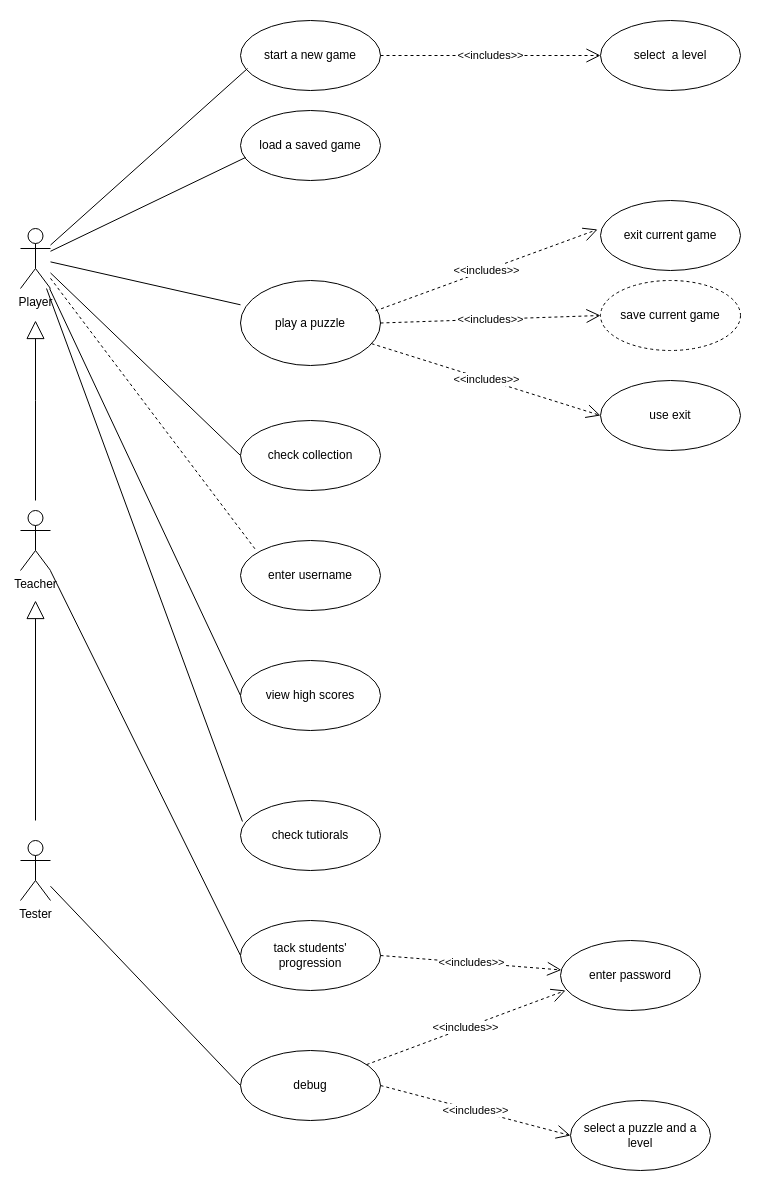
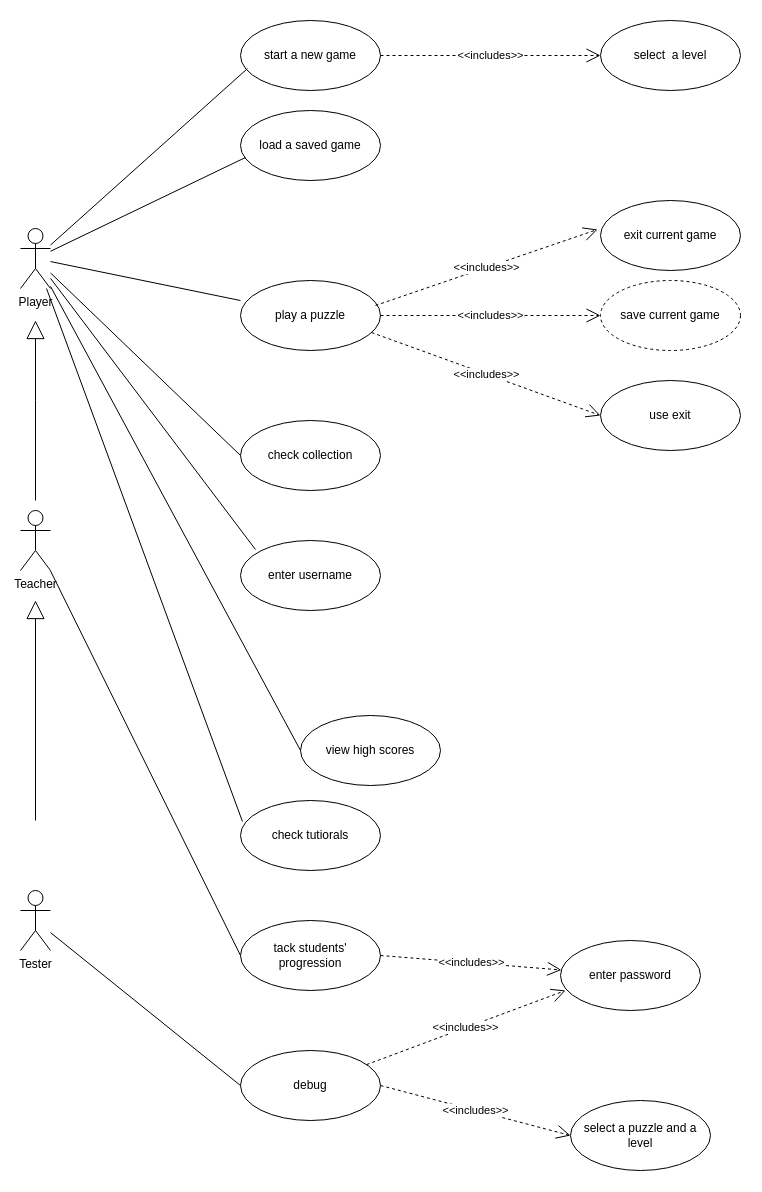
node "play a puzzle": size 140x85 -> 140x70
edge "Player" -- "enter username": style dashed -> solid
node "view high scores": moved (311, 696) -> (371, 751)
node "Tester": moved (36, 871) -> (36, 921)
